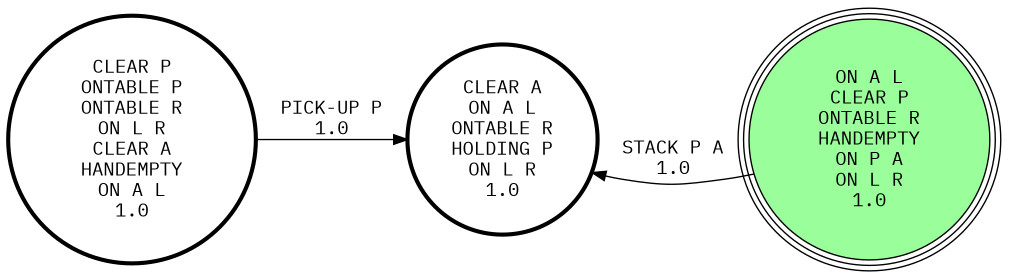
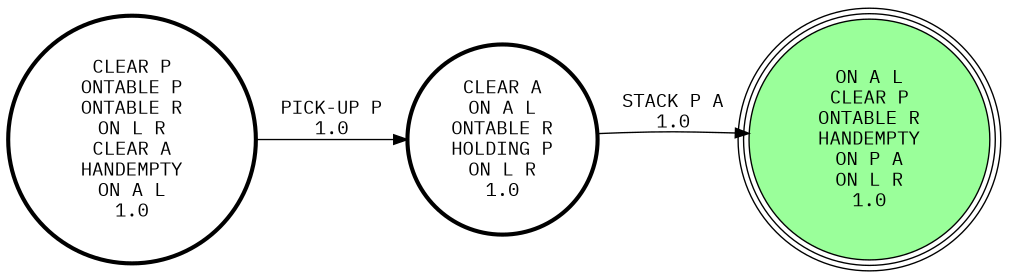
edge "ON A L CLEAR P ONTABLE R HANDEMPTY ON P A ON L R 1.0" -> "CLEAR A ON A L ONTABLE R HOLDING P ON L R 1.0": reversed
